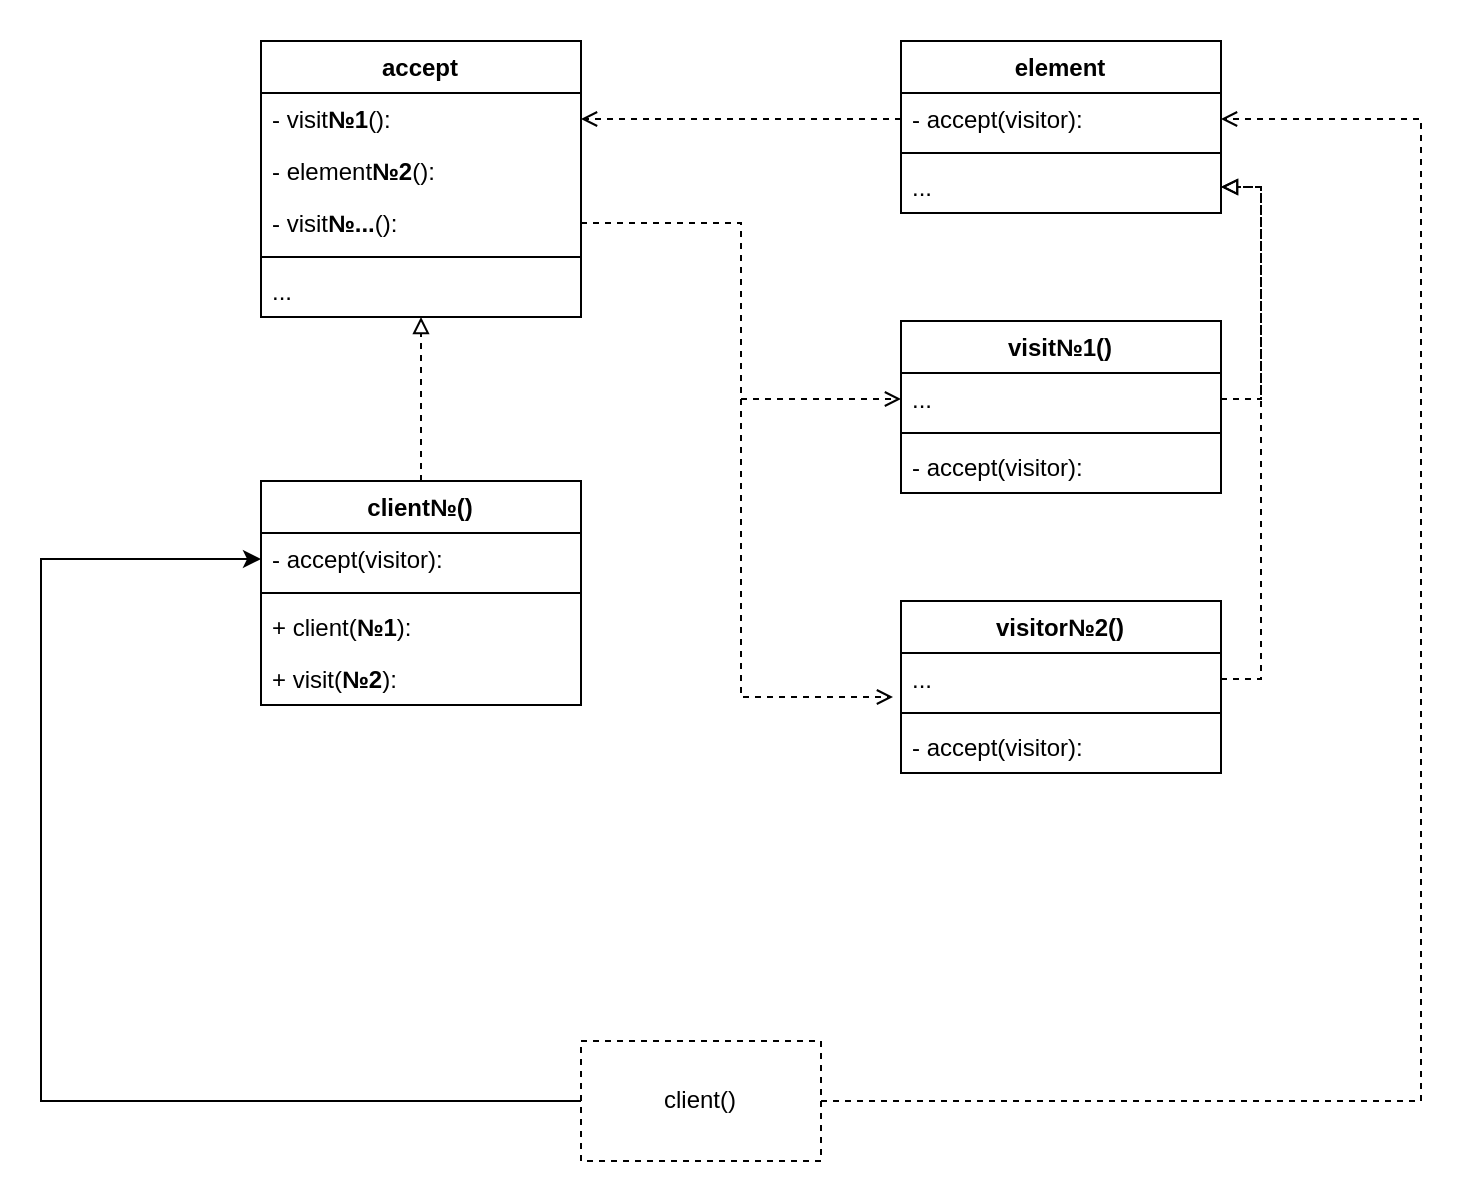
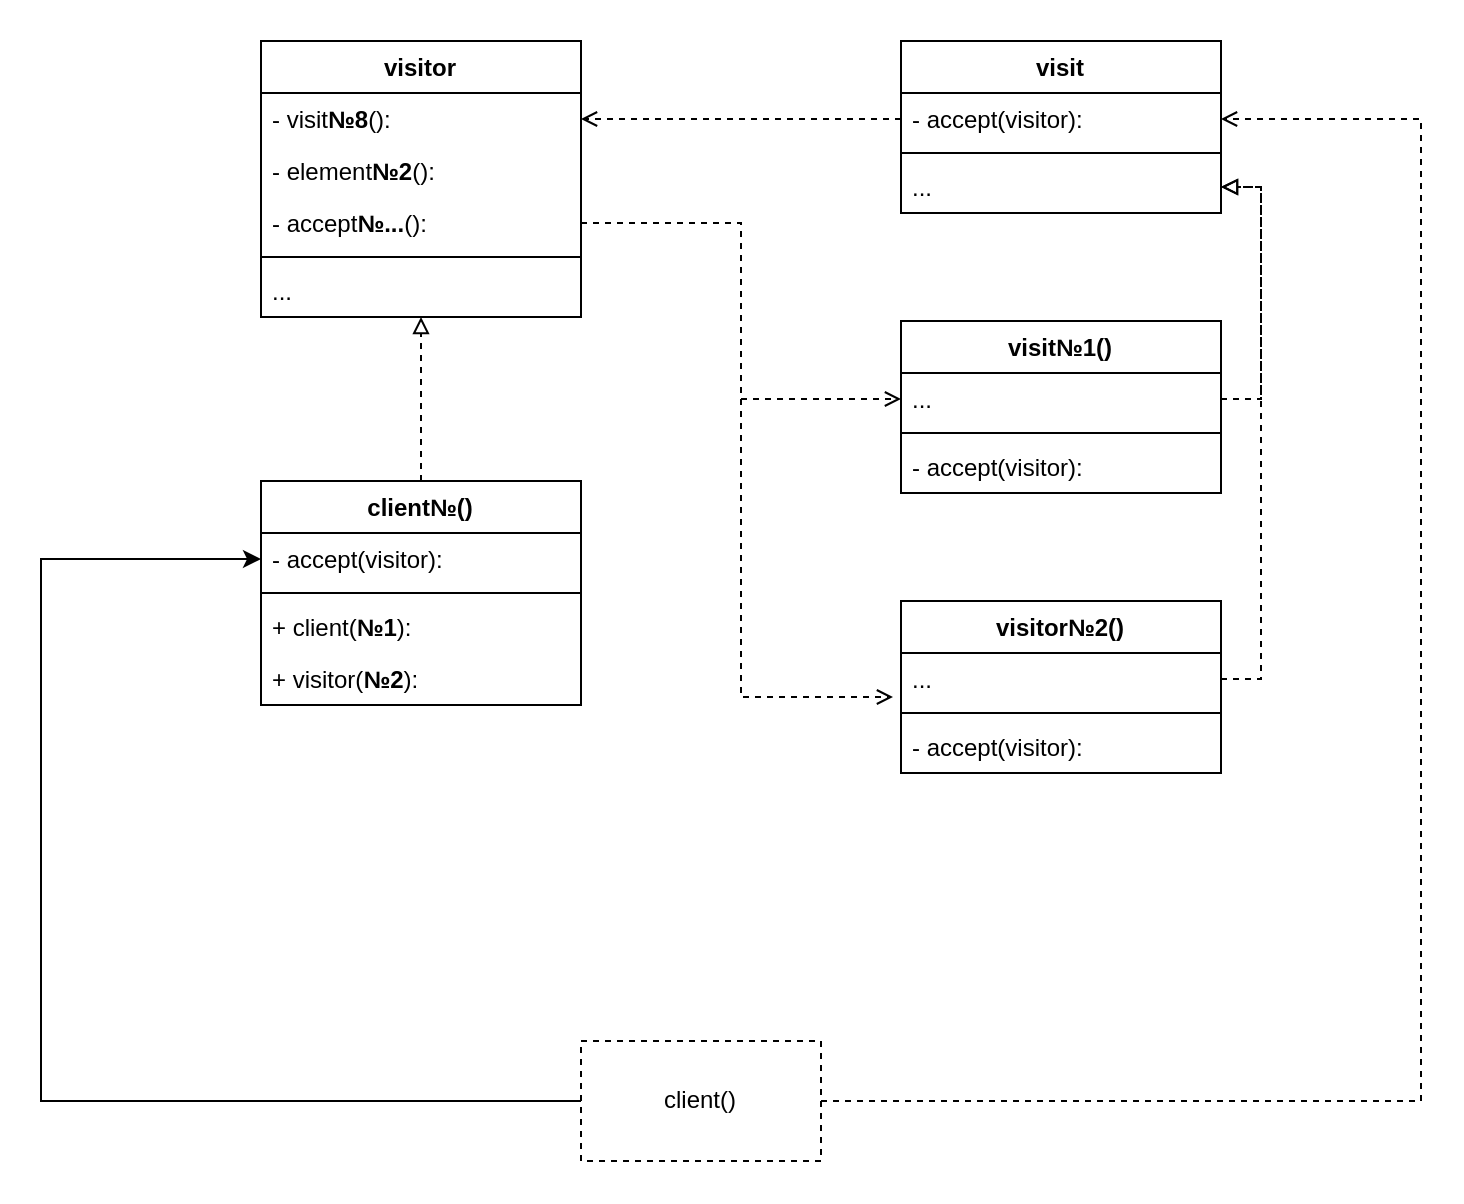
node "accept": label "accept" -> "visitor"
node "element": label "element" -> "visit"
node "- visit№1():": label "- visit№1():" -> "- visit№8():"
node "- visit№...():": label "- visit№...():" -> "- accept№...():"
node "+ visit(№2):": label "+ visit(№2):" -> "+ visitor(№2):"
